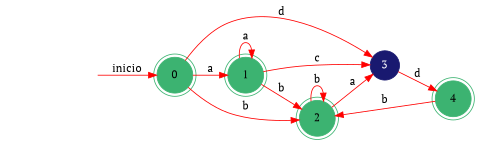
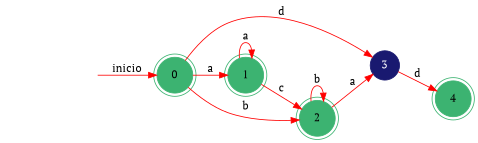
edge "1" -> "3": removed, label "c"
edge "1" -> "2": label "b" -> "c"
edge "4" -> "2": removed, label "b"
